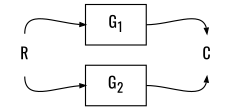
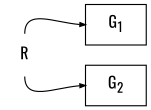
node "C": removed
